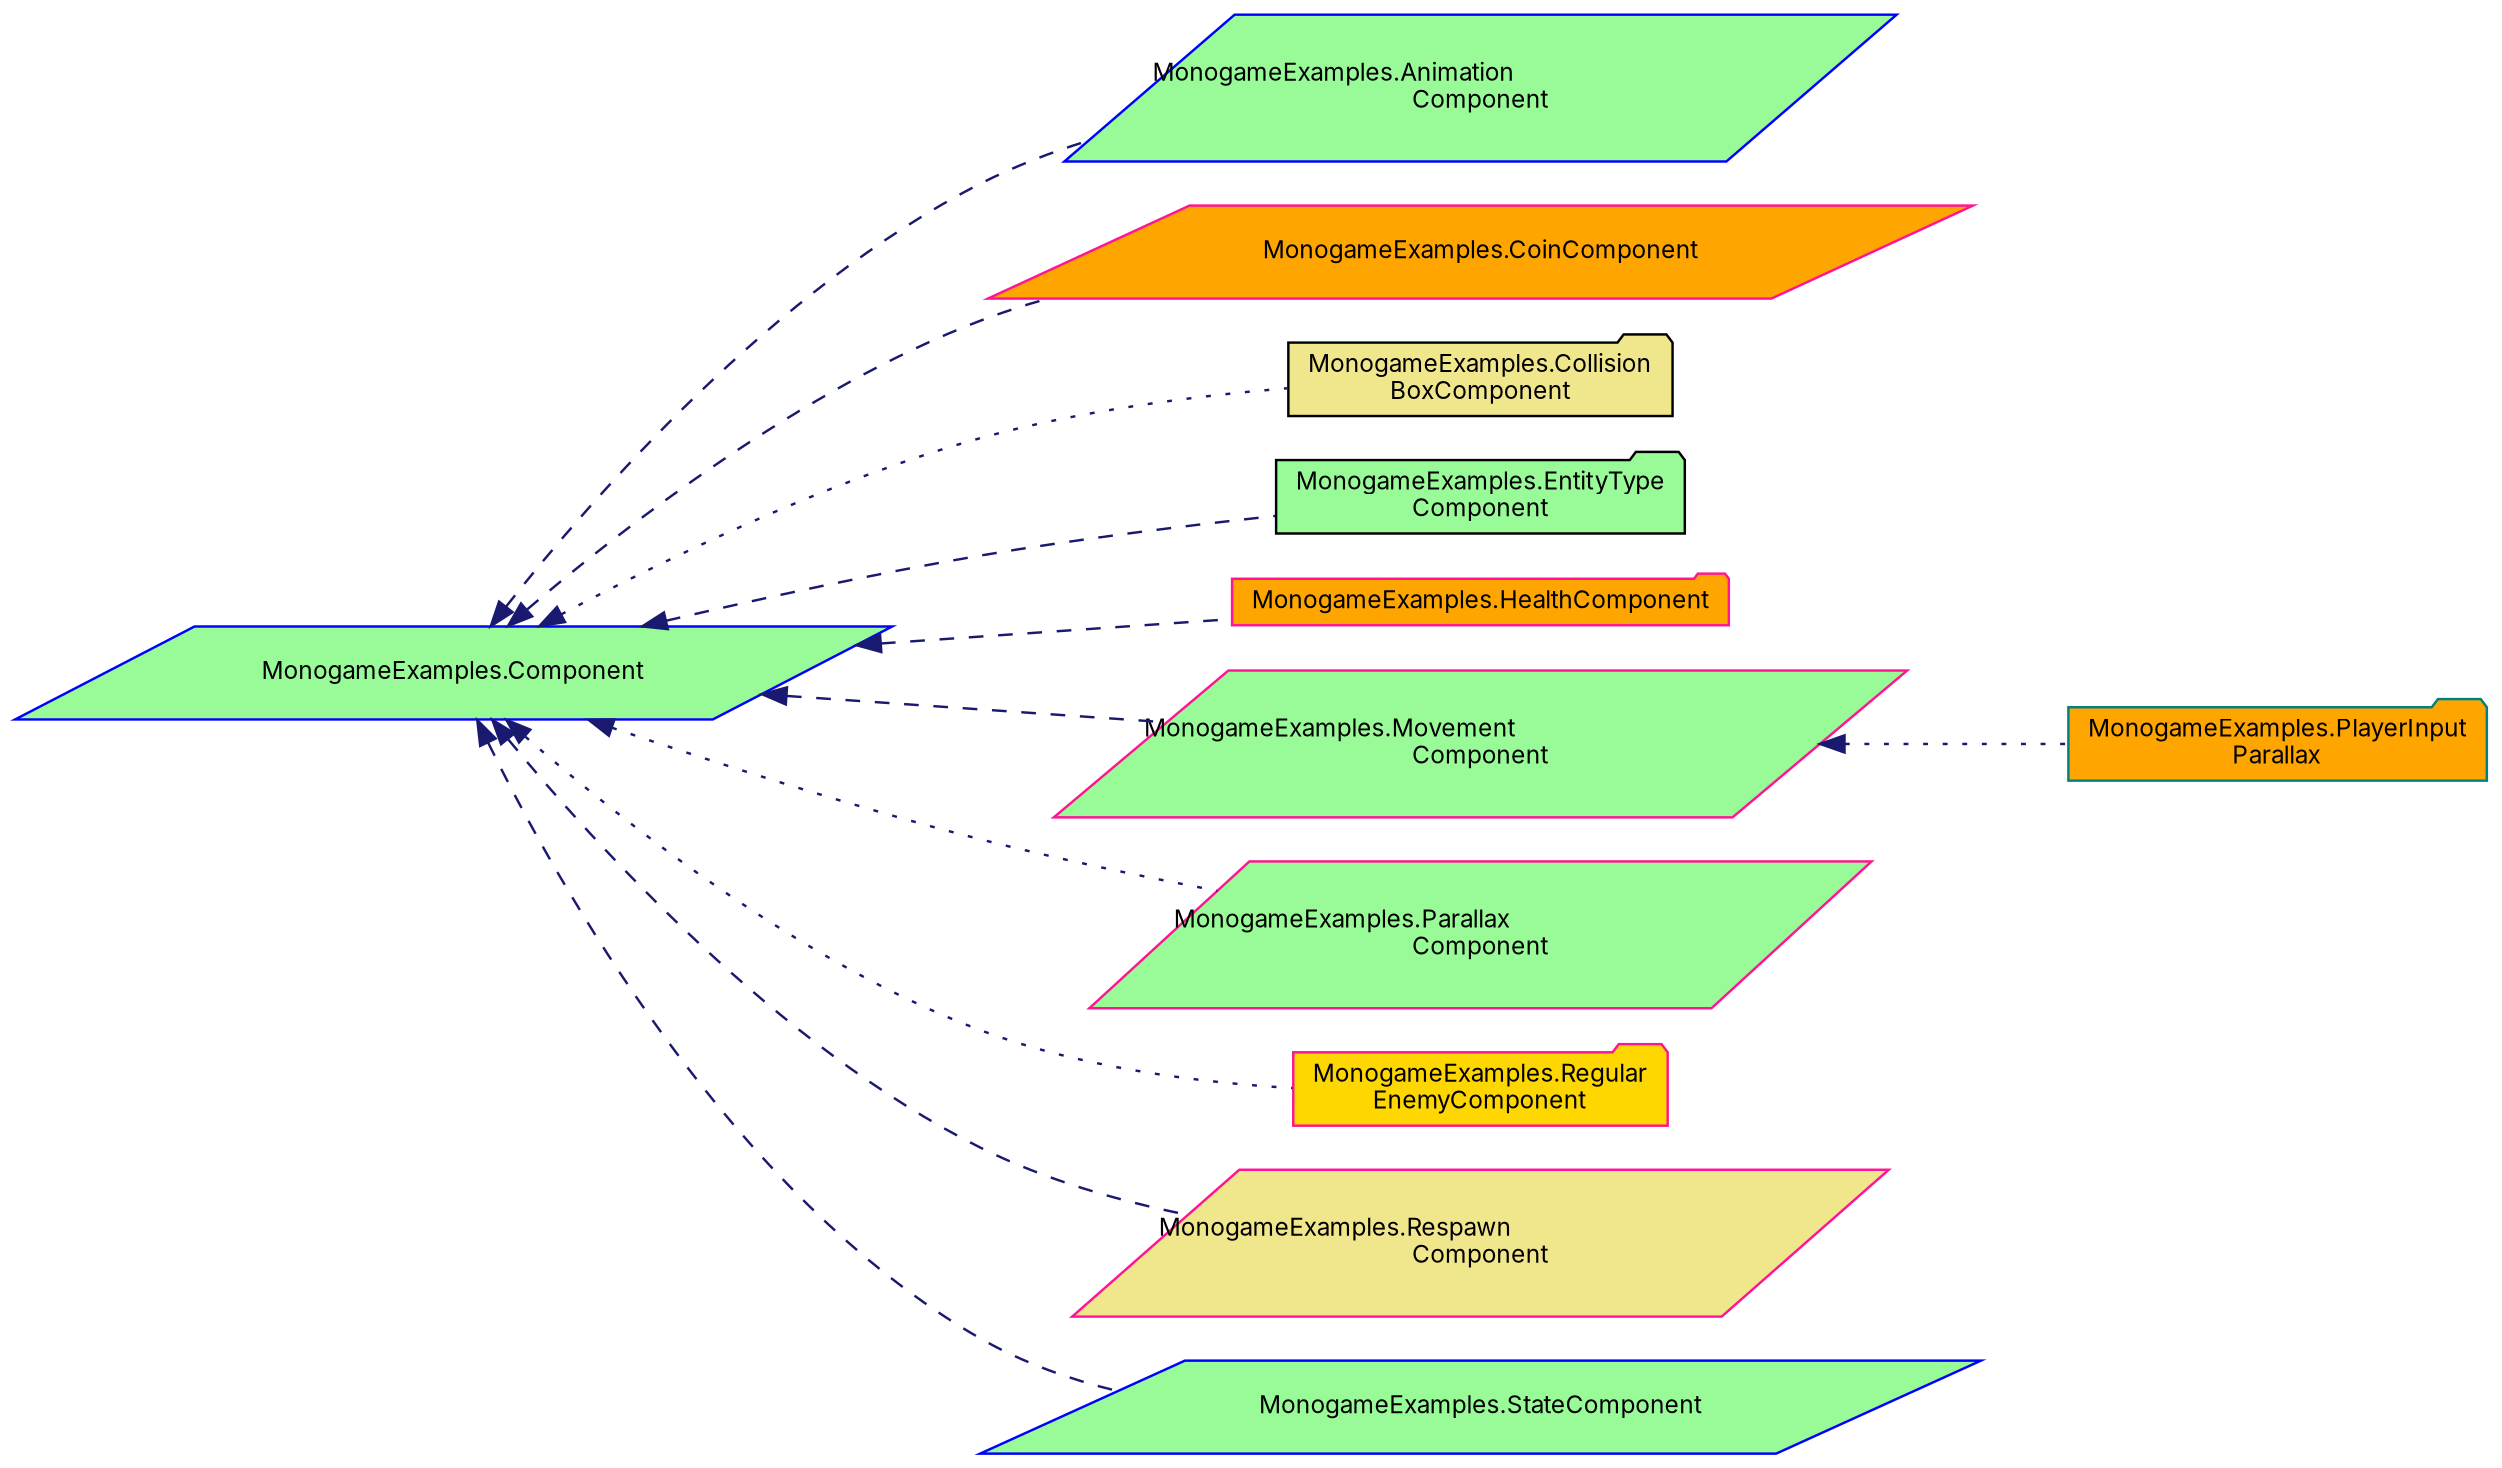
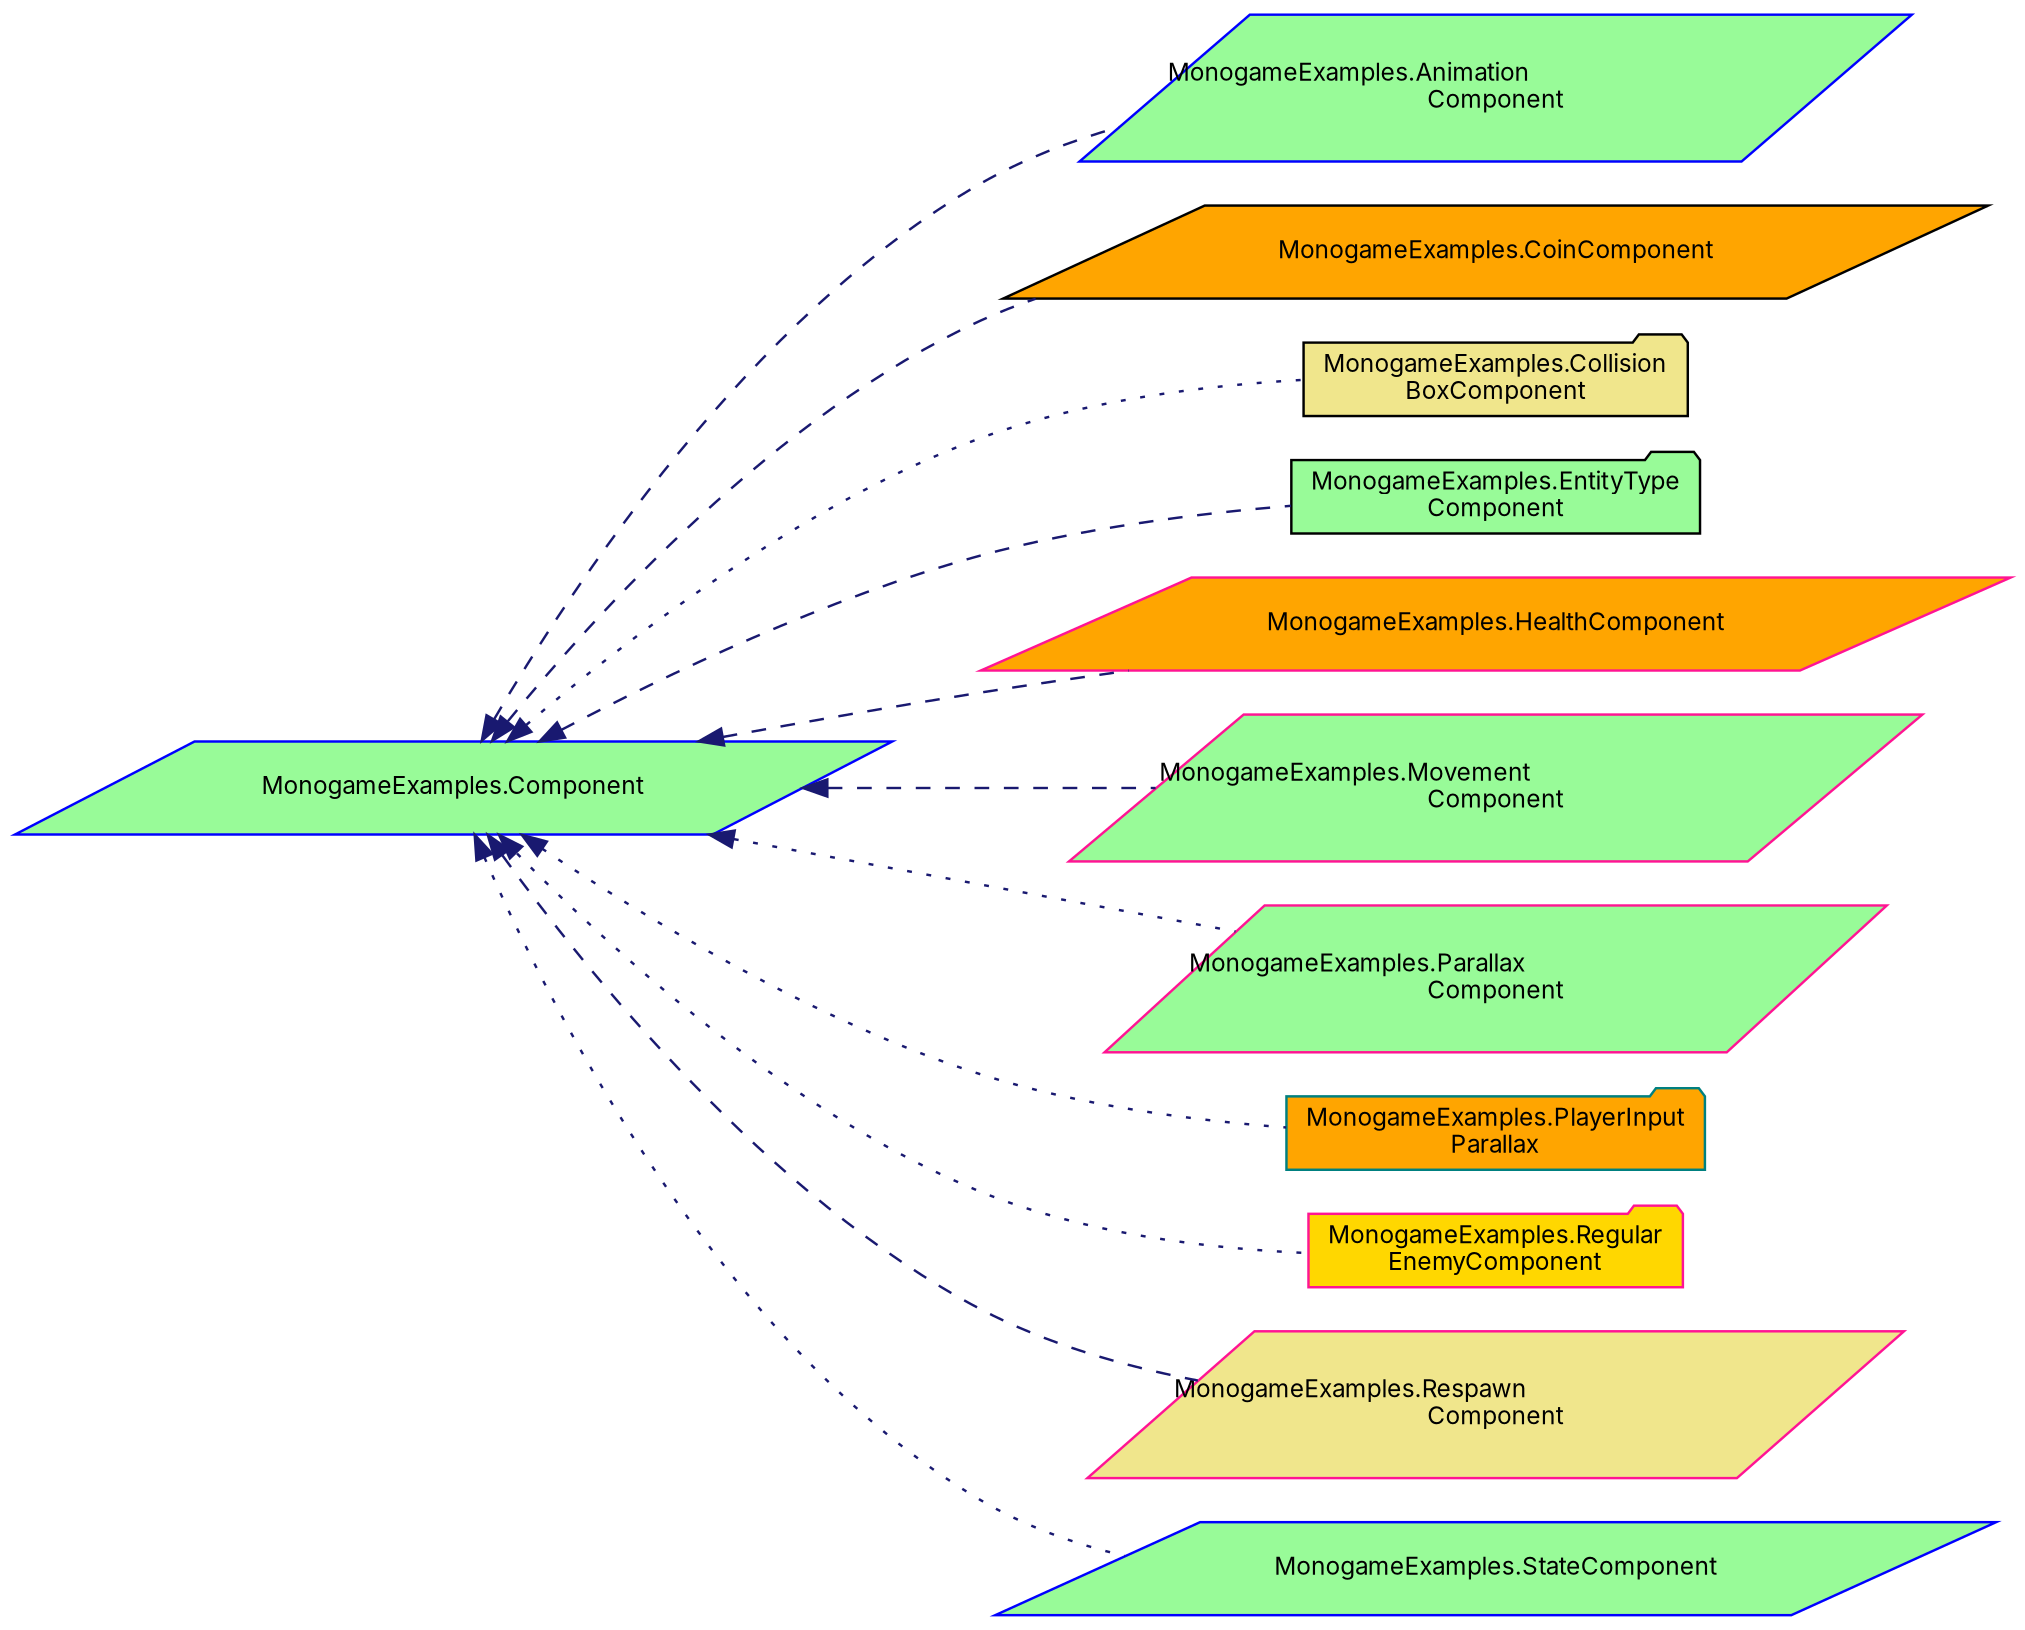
node "MonogameExamples.CoinComponent": color deeppink -> black
node "MonogameExamples.HealthComponent": shape folder -> parallelogram
edge "MonogameExamples.PlayerInput Parallax" -> "MonogameExamples.Movement Component": now "MonogameExamples.PlayerInput Parallax" -> "MonogameExamples.Component"
edge "MonogameExamples.StateComponent" -> "MonogameExamples.Component": style dashed -> dotted
